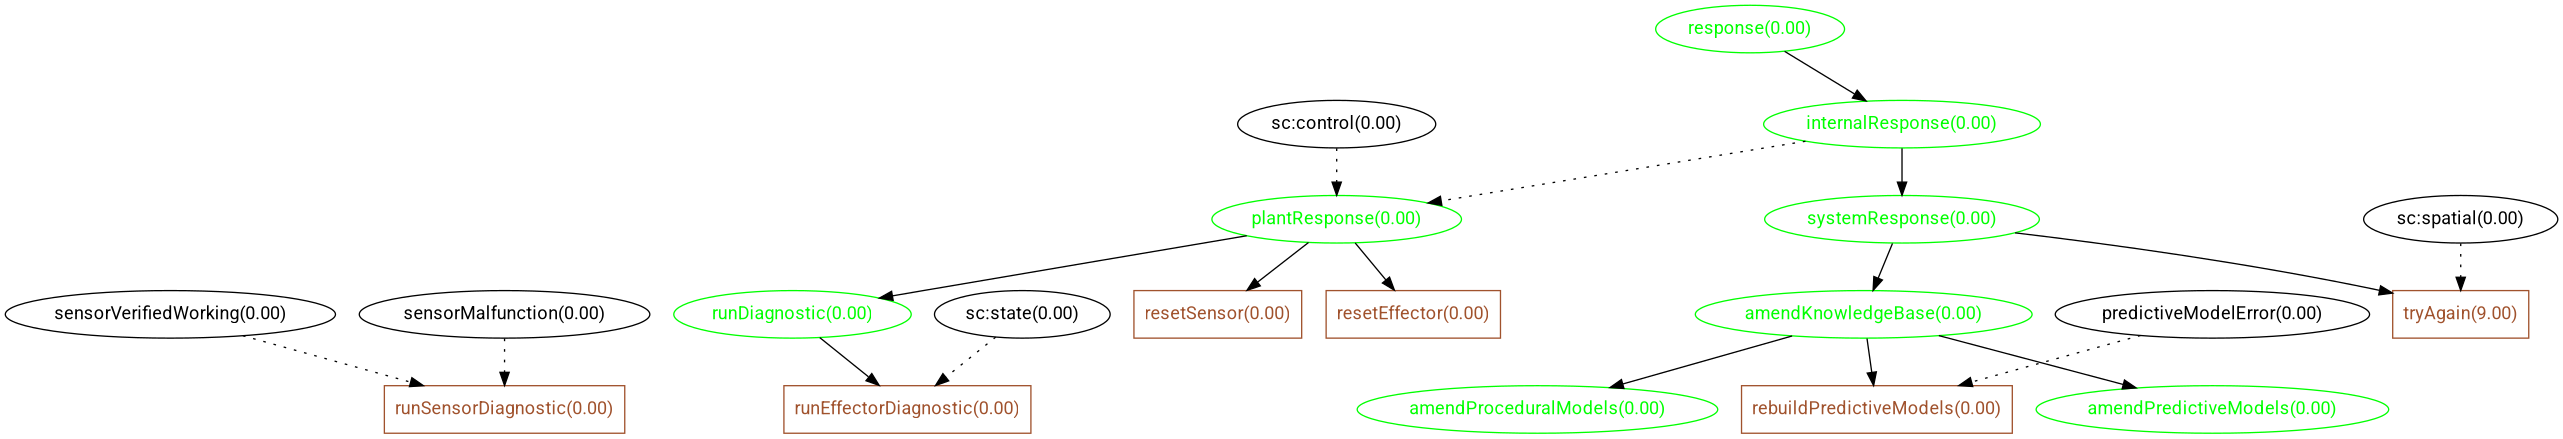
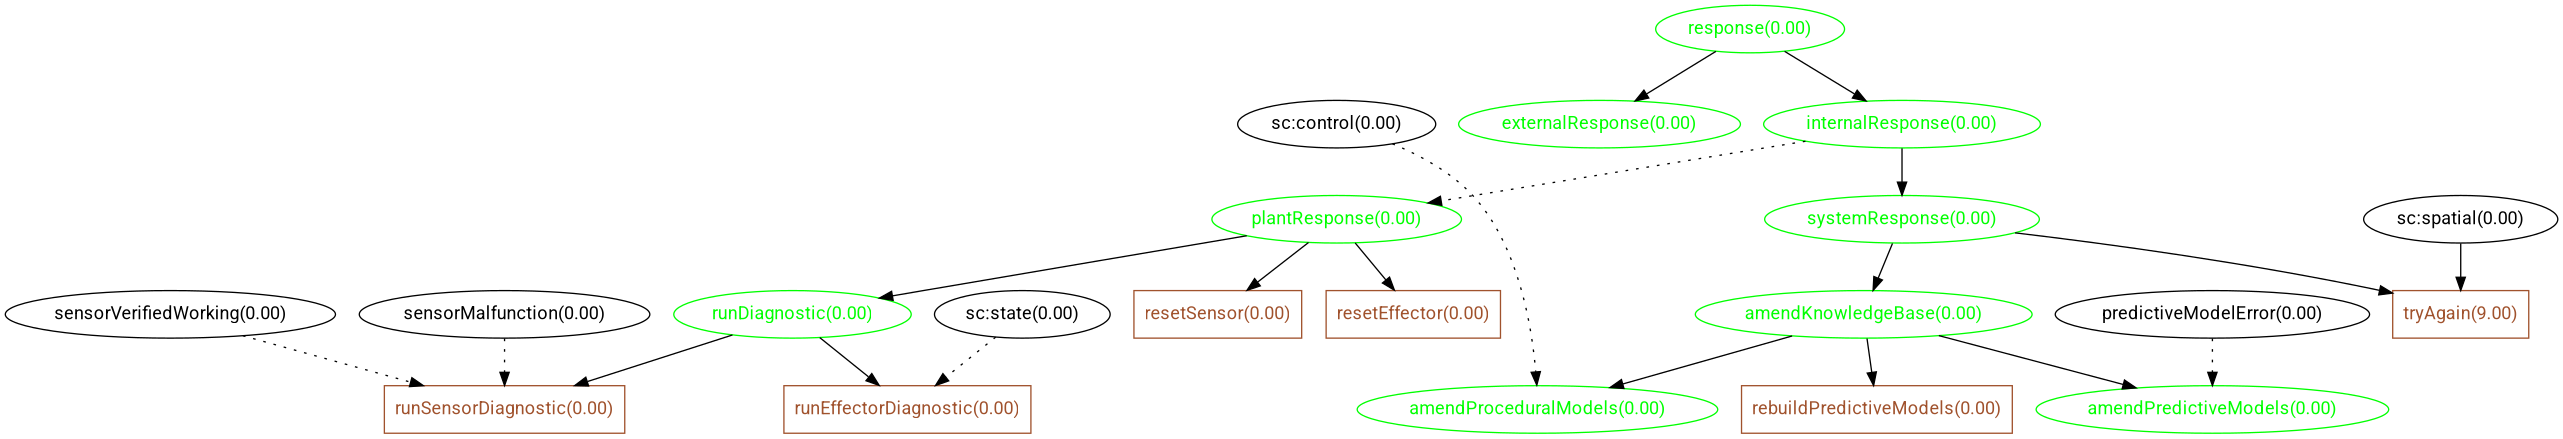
node "externalResponse(0.00)": added
edge "sc:control(0.00)" -> "plantResponse(0.00)": now "sc:control(0.00)" -> "amendProceduralModels(0.00)"
edge "sc:spatial(0.00)" -> "tryAgain(9.00)": style dotted -> solid
edge "runDiagnostic(0.00)" -> "runSensorDiagnostic(0.00)": added
edge "predictiveModelError(0.00)" -> "rebuildPredictiveModels(0.00)": now "predictiveModelError(0.00)" -> "amendPredictiveModels(0.00)"
